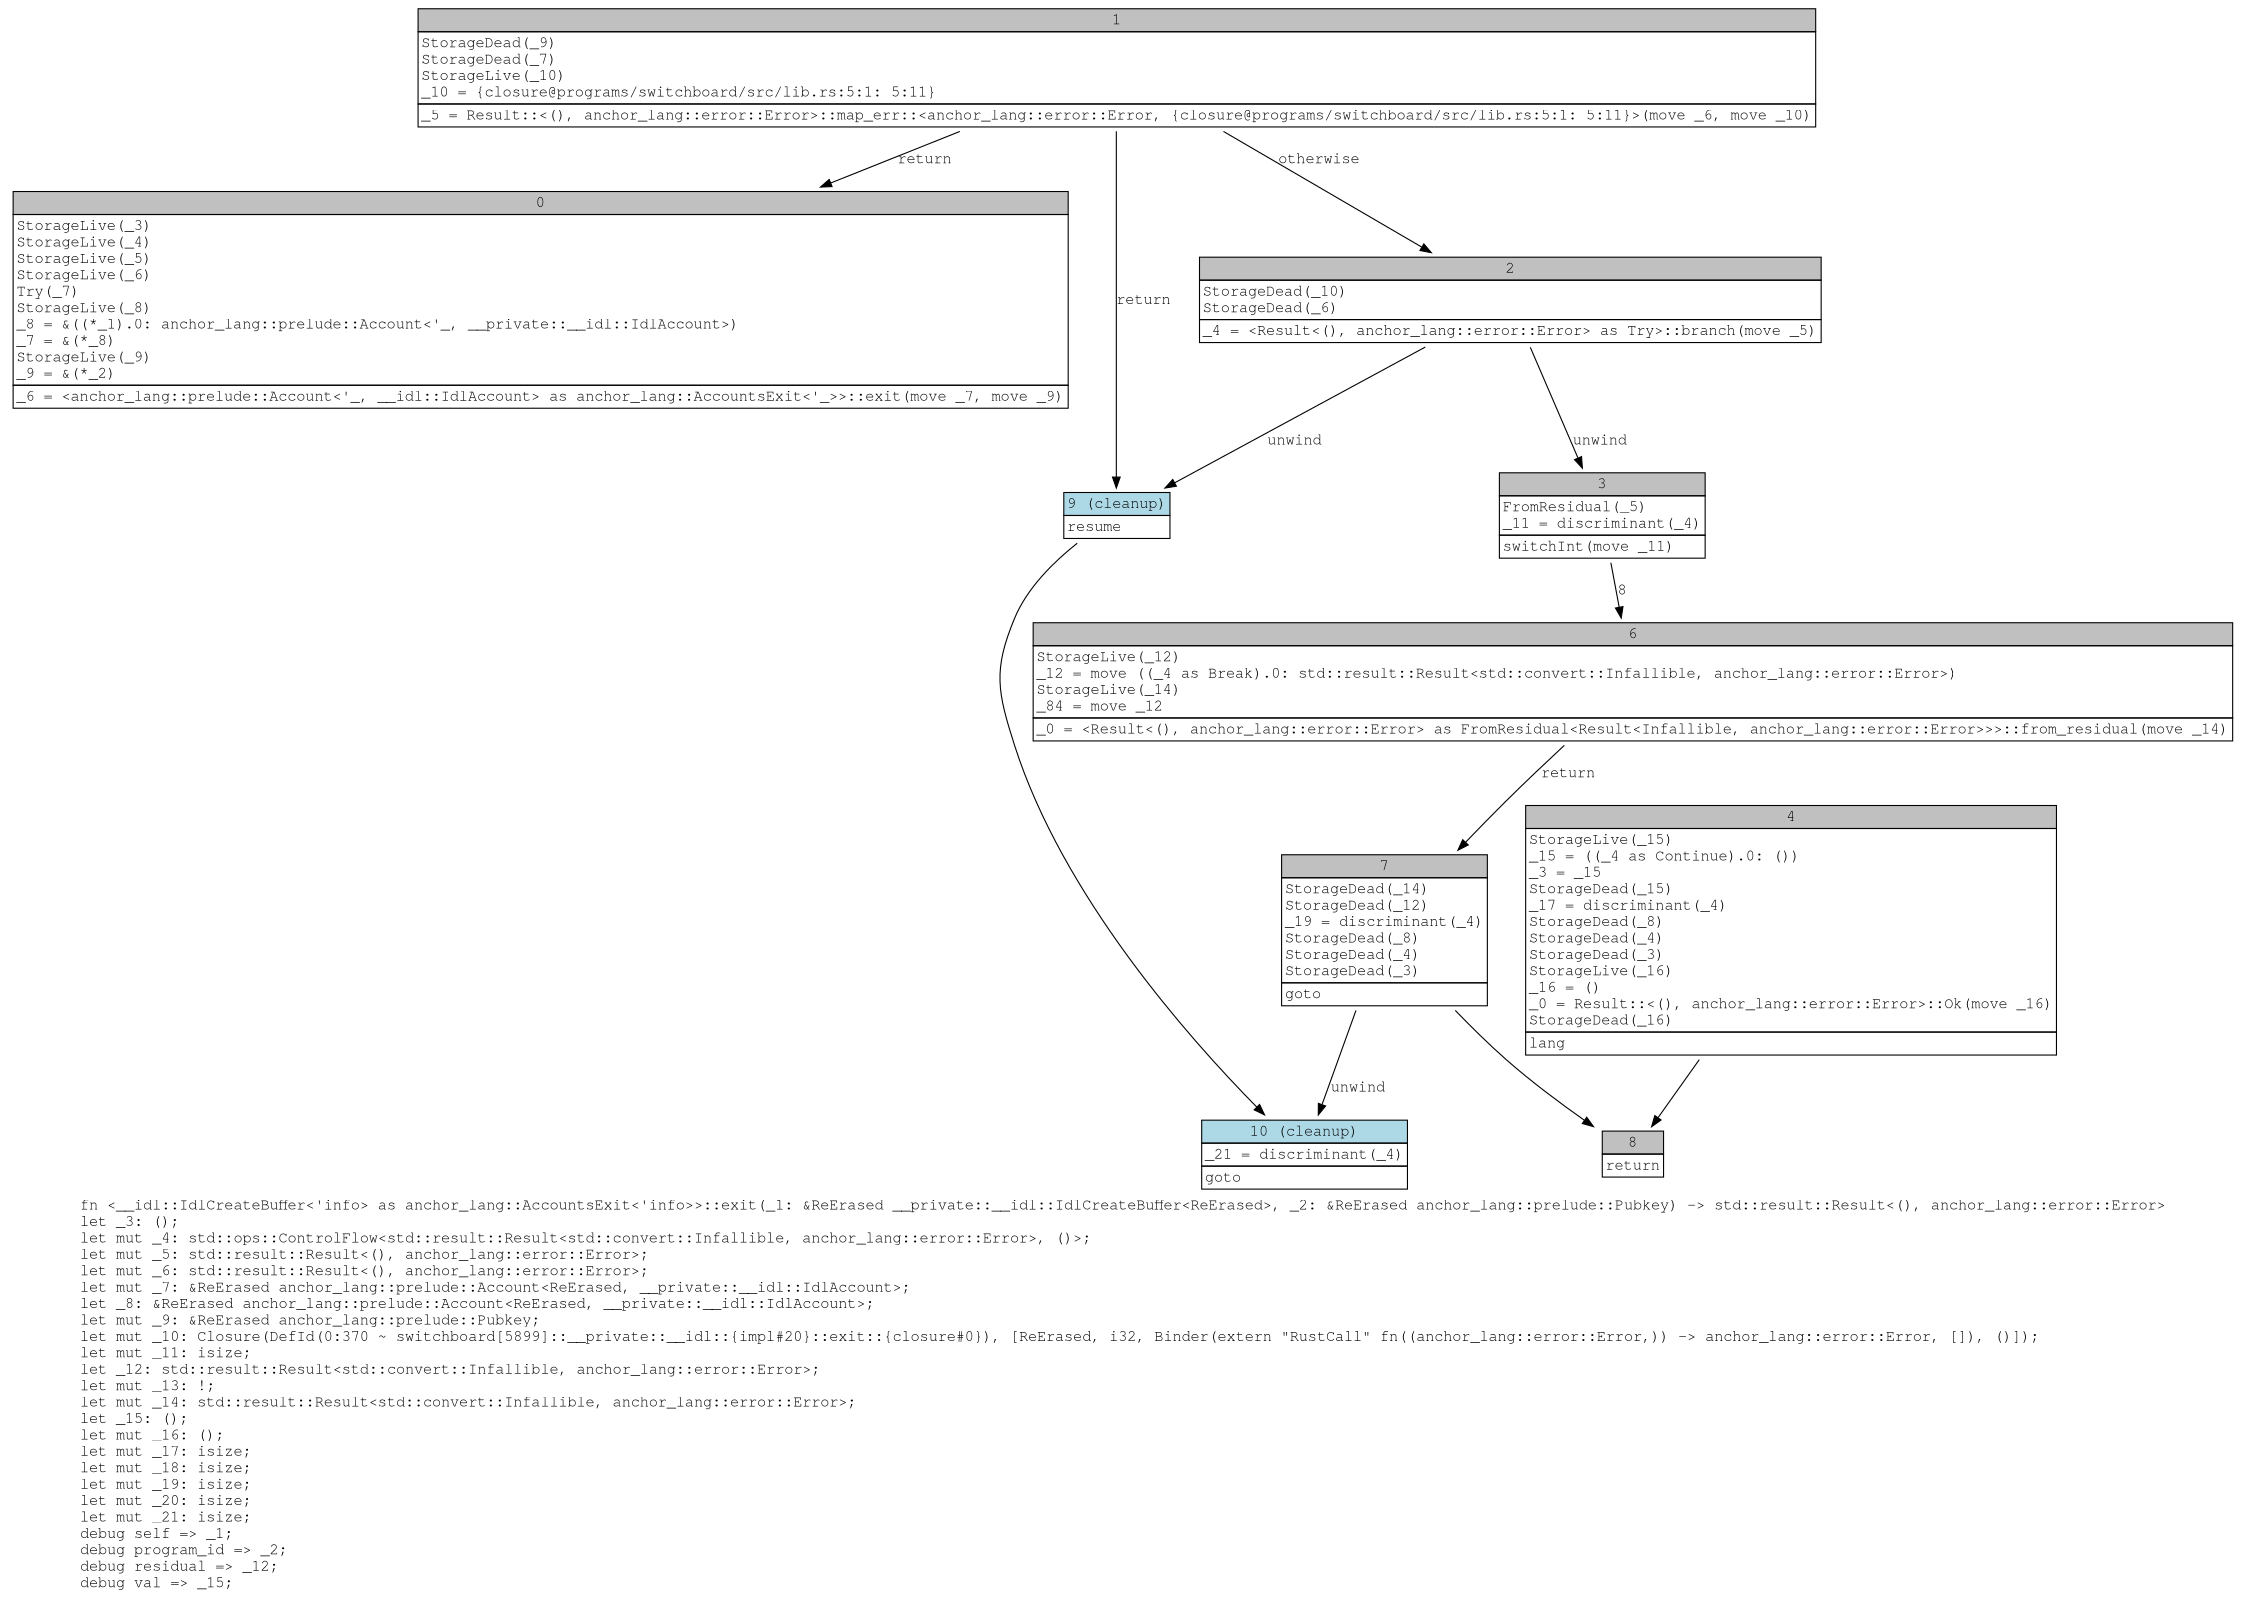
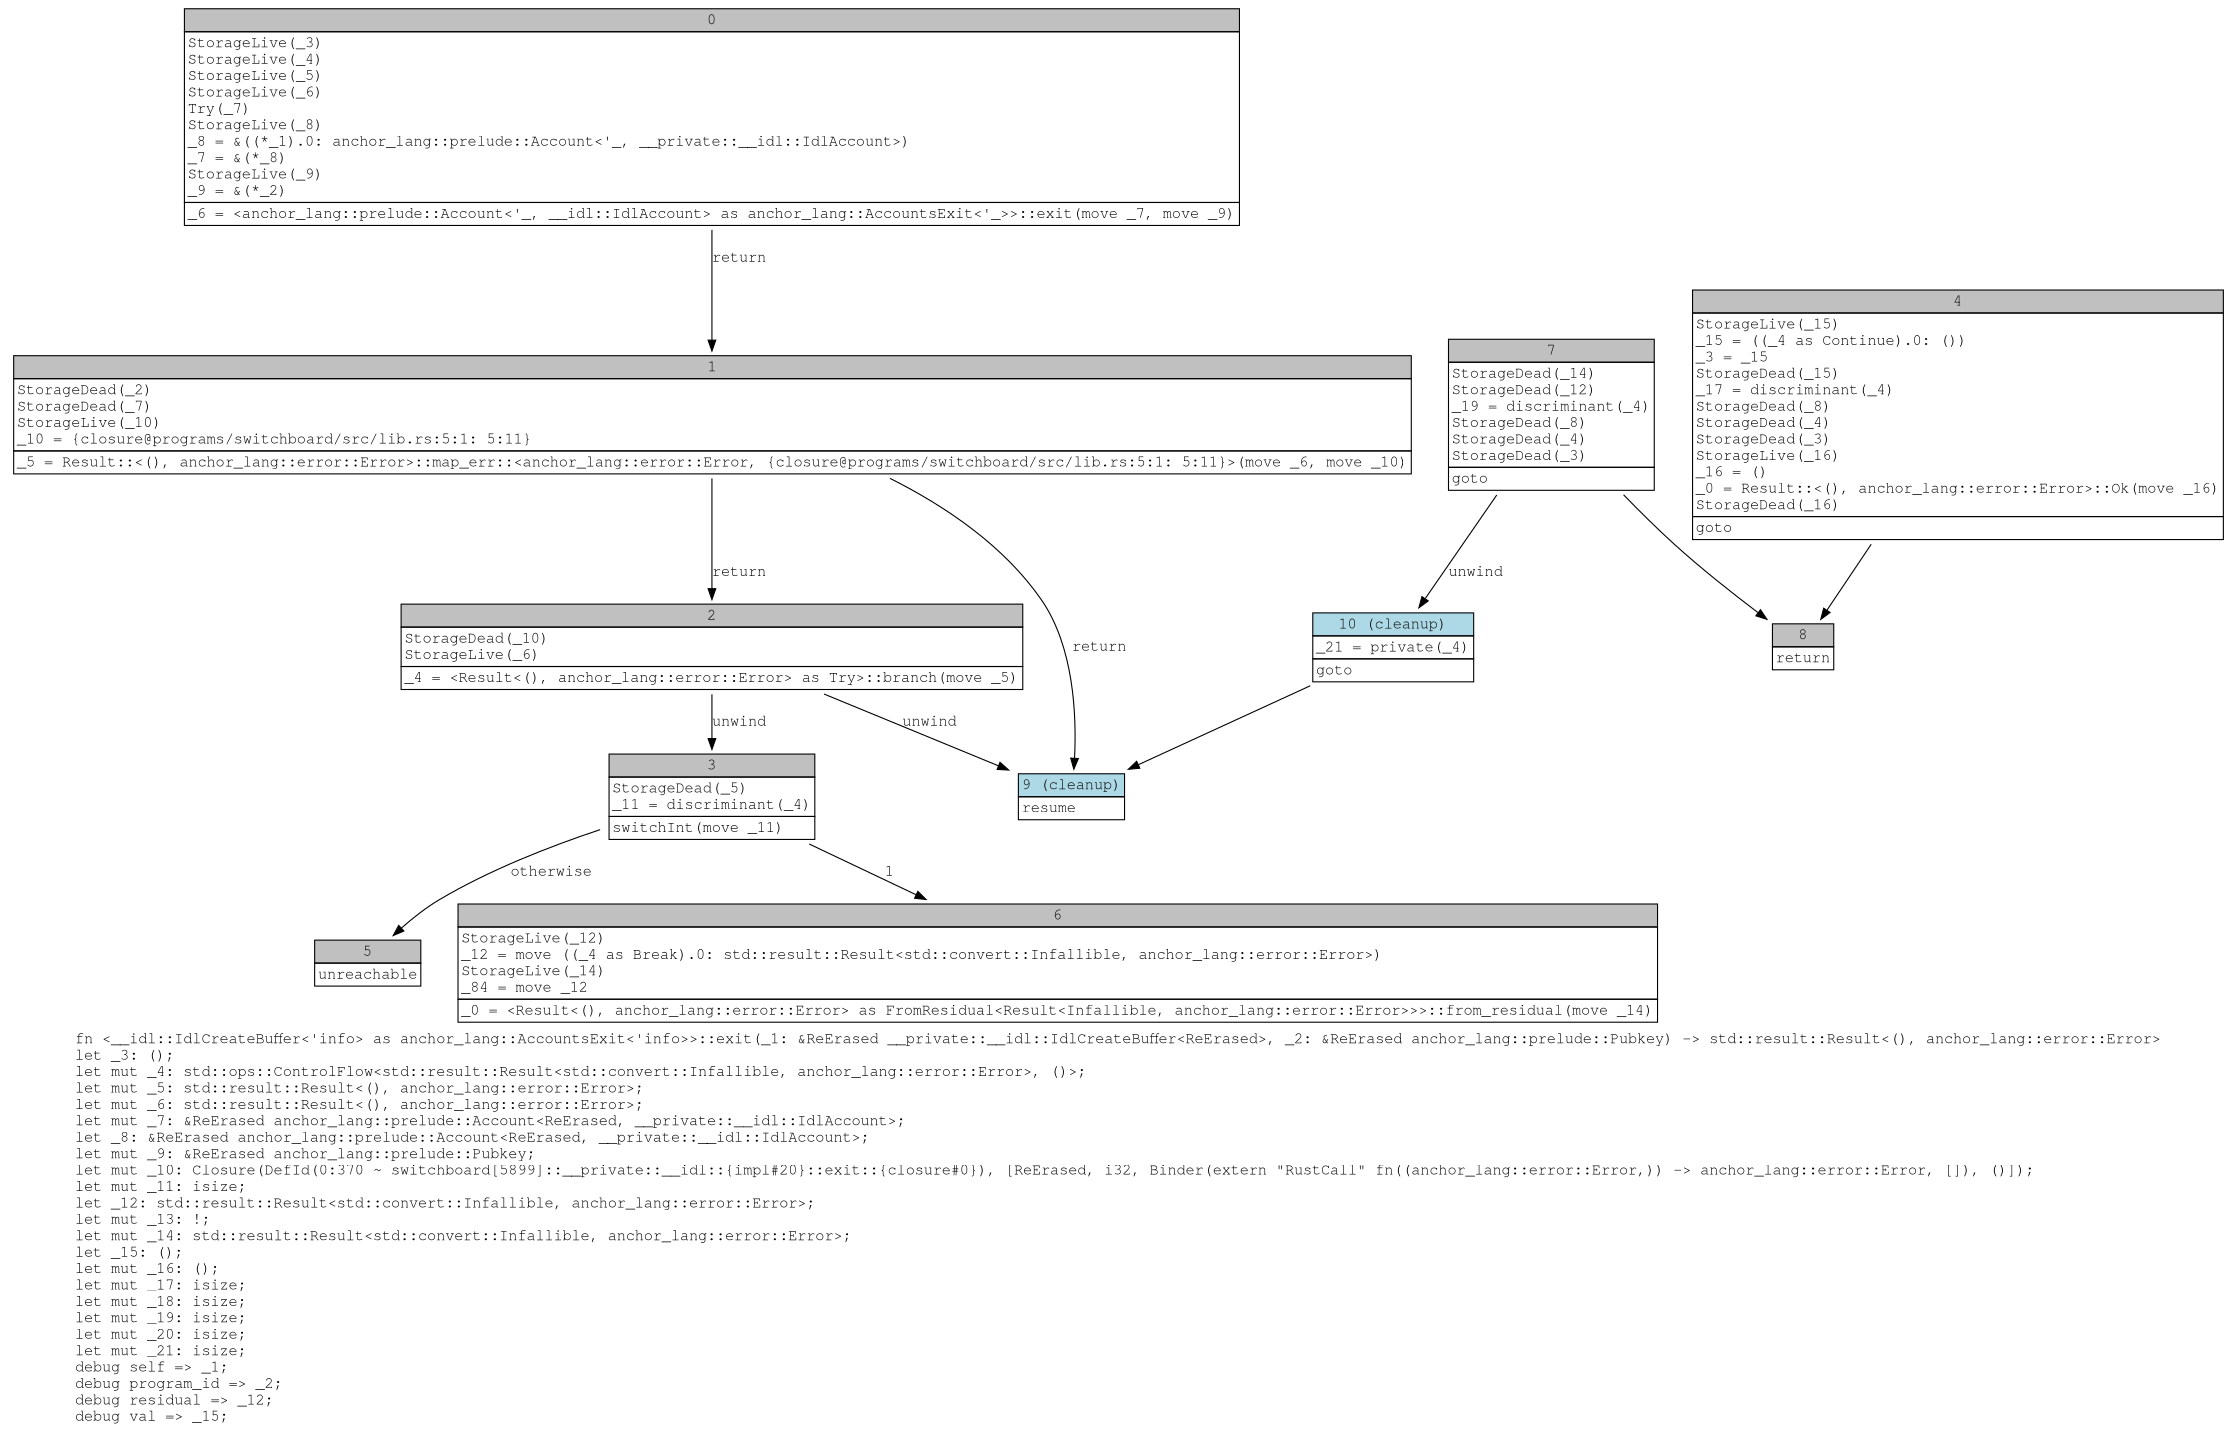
node "1": text "StorageDead(_9)" -> "StorageDead(_2)"
edge "1" -> "0": reversed
edge "1" -> "2": label "otherwise" -> "return"
node "2": text "StorageDead(_6)" -> "StorageLive(_6)"
node "3": text "FromResidual(_5)" -> "StorageDead(_5)"
edge "3" -> "6": label "8" -> "1"
edge "6" -> "7": removed, label "return"
edge "9 (cleanup)" -> "10 (cleanup)": reversed
node "5": added
node "4": text "lang" -> "goto"
node "10 (cleanup)": text "_21 = discriminant(_4)" -> "_21 = private(_4)"
